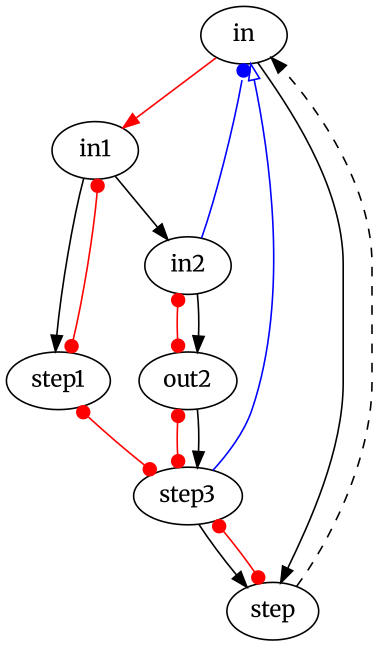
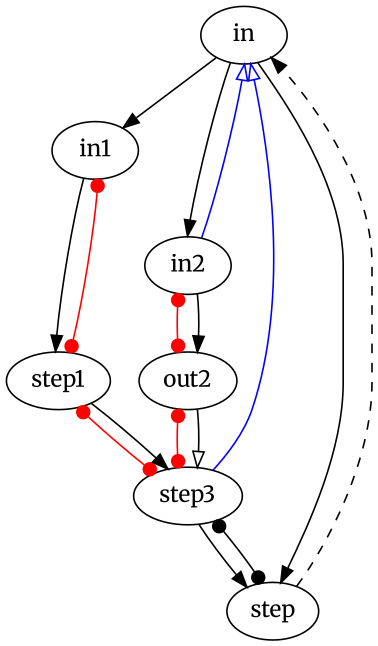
edge "in" -> "in1": color red -> black
edge "in2" -> "in": arrowhead dot -> onormal
edge "in1" -> "in2": now "in" -> "in2"
edge "step1" -> "step3": added
edge "out2" -> "step3": arrowhead normal -> onormal
edge "step3" -- "step": color red -> black
